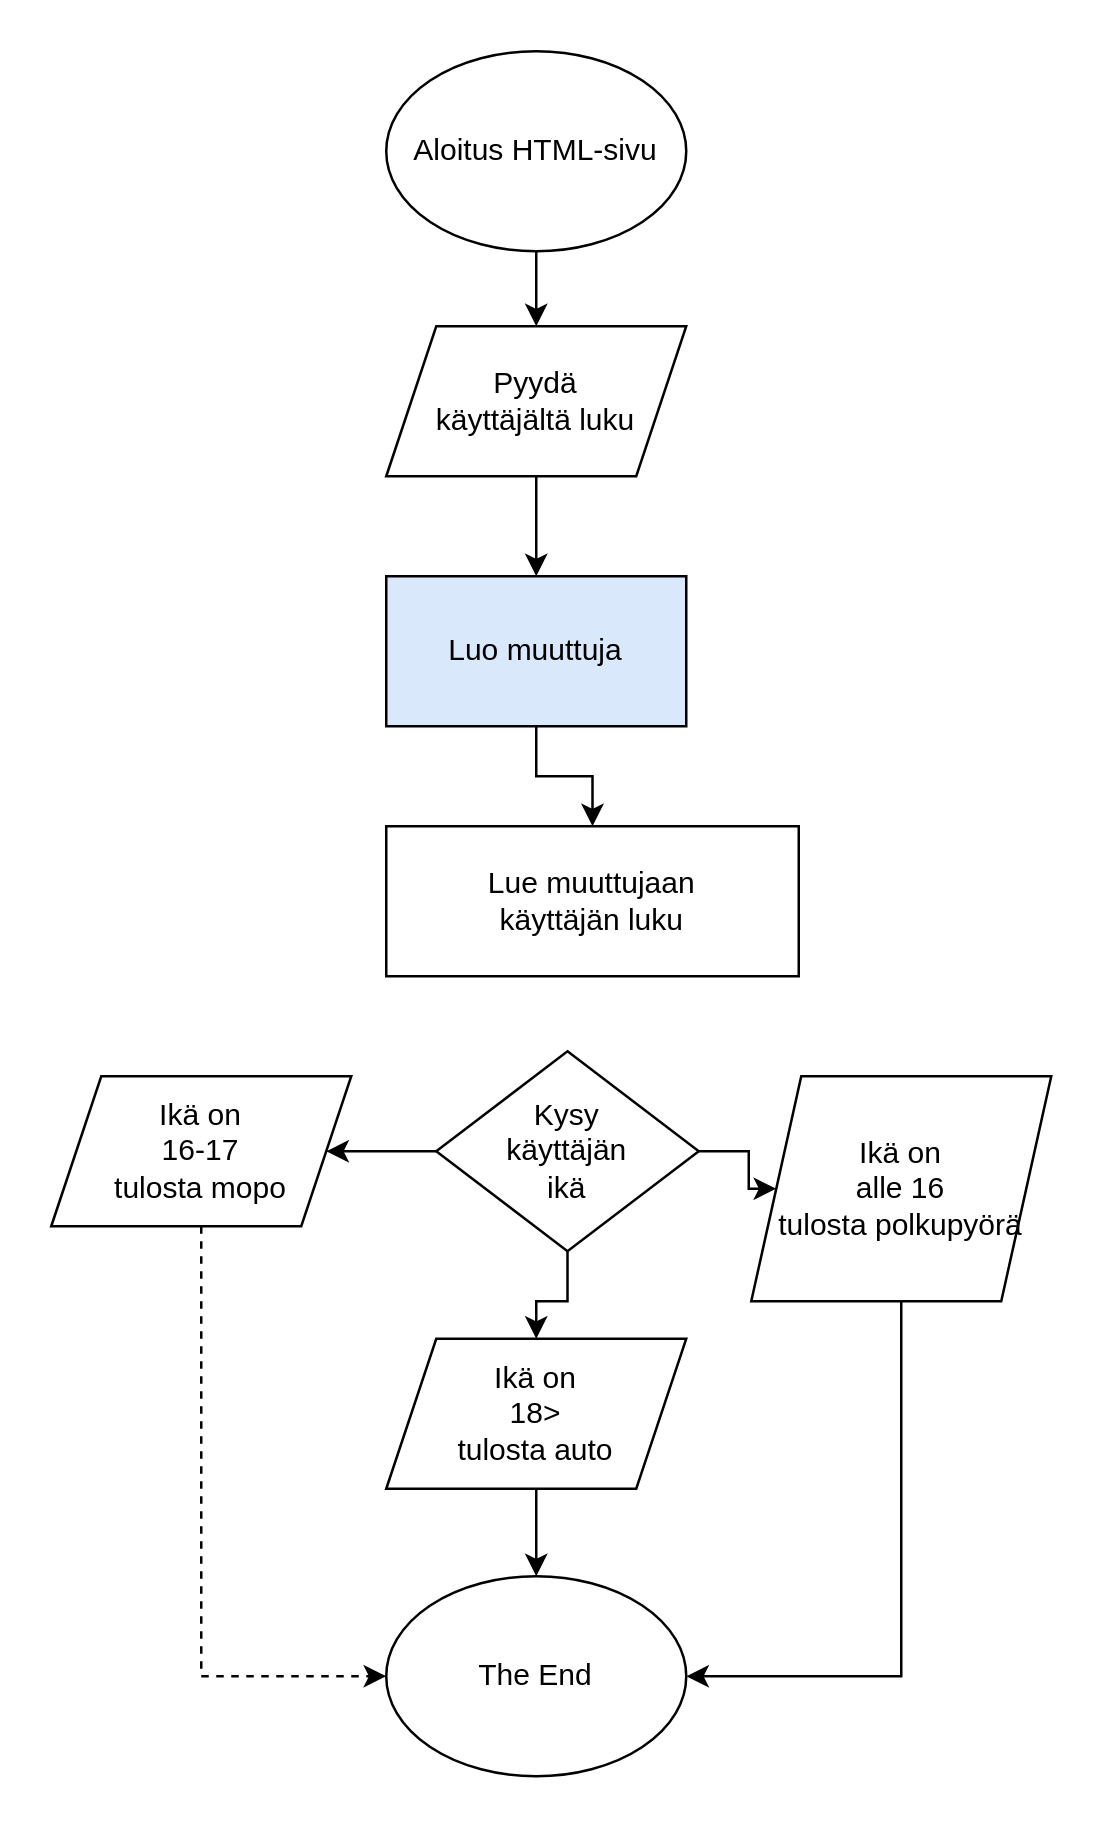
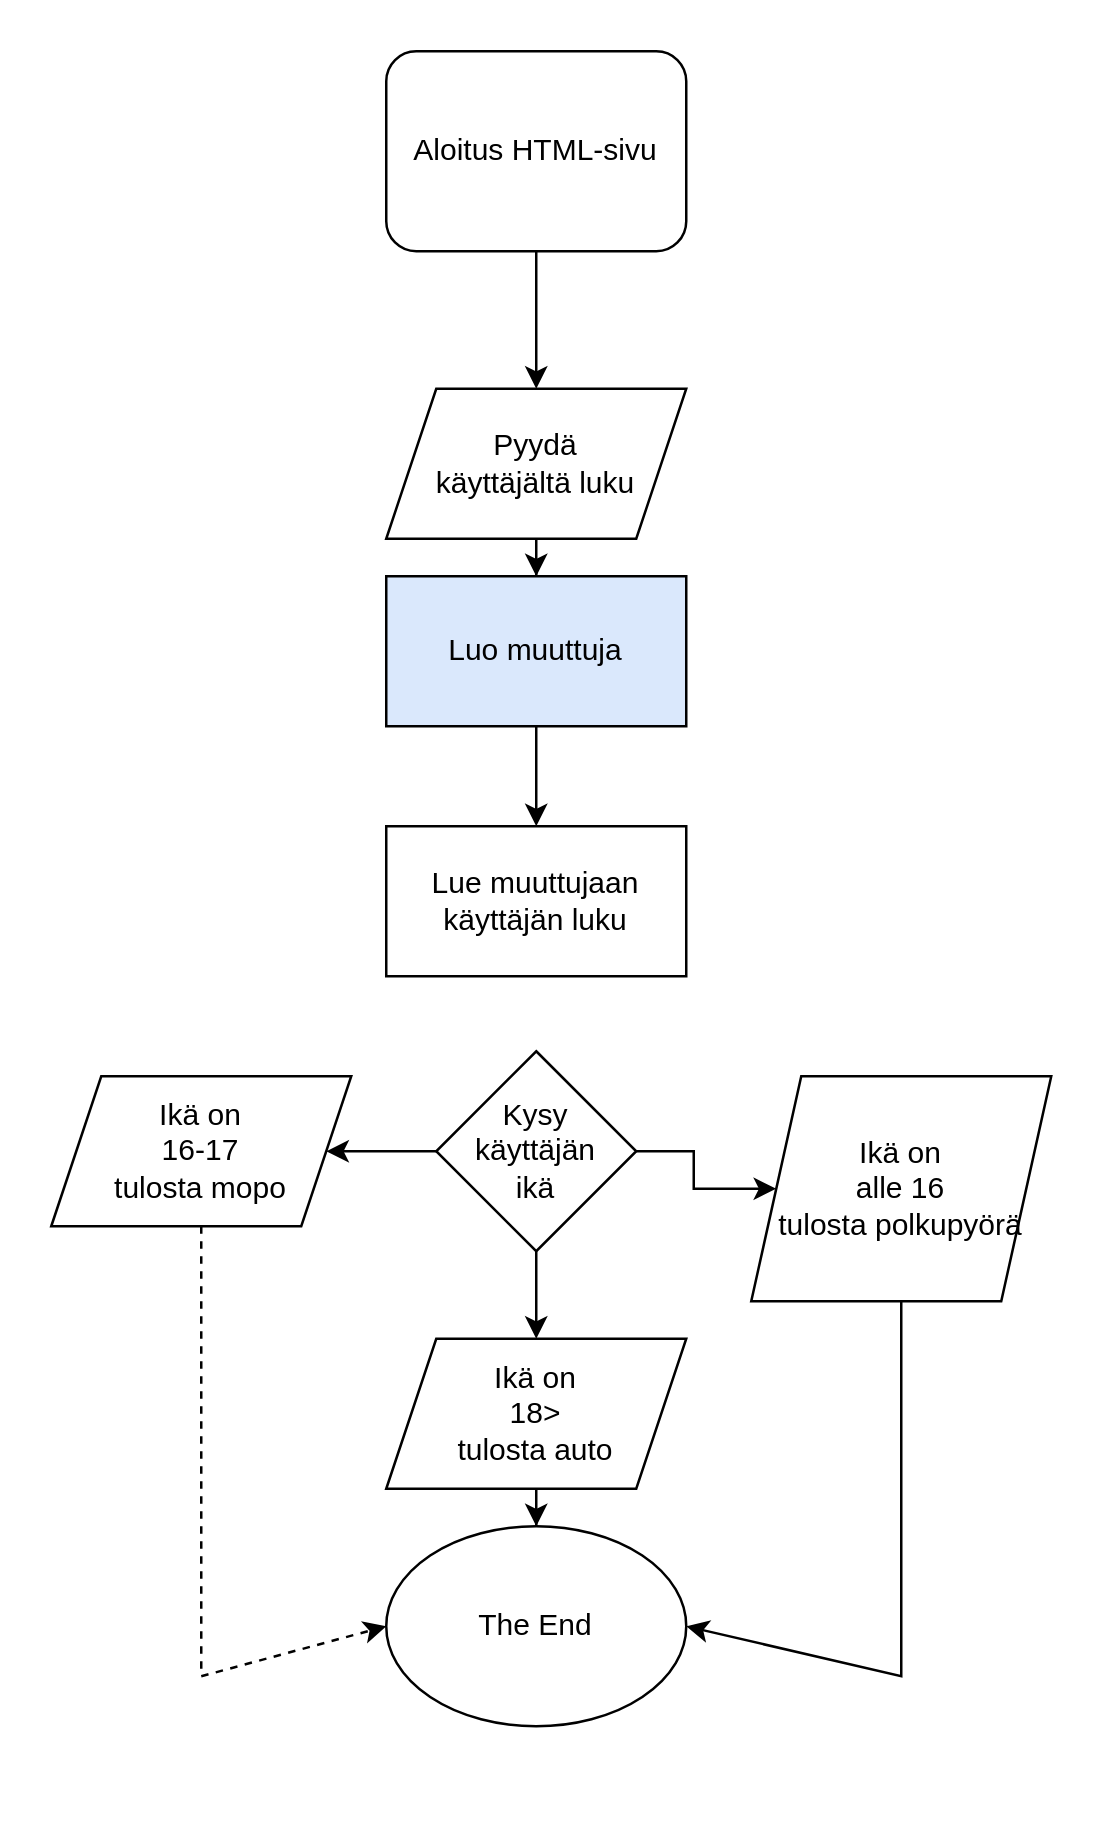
node "Aloitus HTML-sivu": shape ellipse -> rounded rectangle
node "Pyydä käyttäjältä luku": moved (536, 401) -> (536, 464)
node "Lue muuttujaan käyttäjän luku": size 413x150 -> 300x150
node "Kysy käyttäjän ikä": size 263x200 -> 200x200
node "The End": moved (536, 1676) -> (536, 1626)
